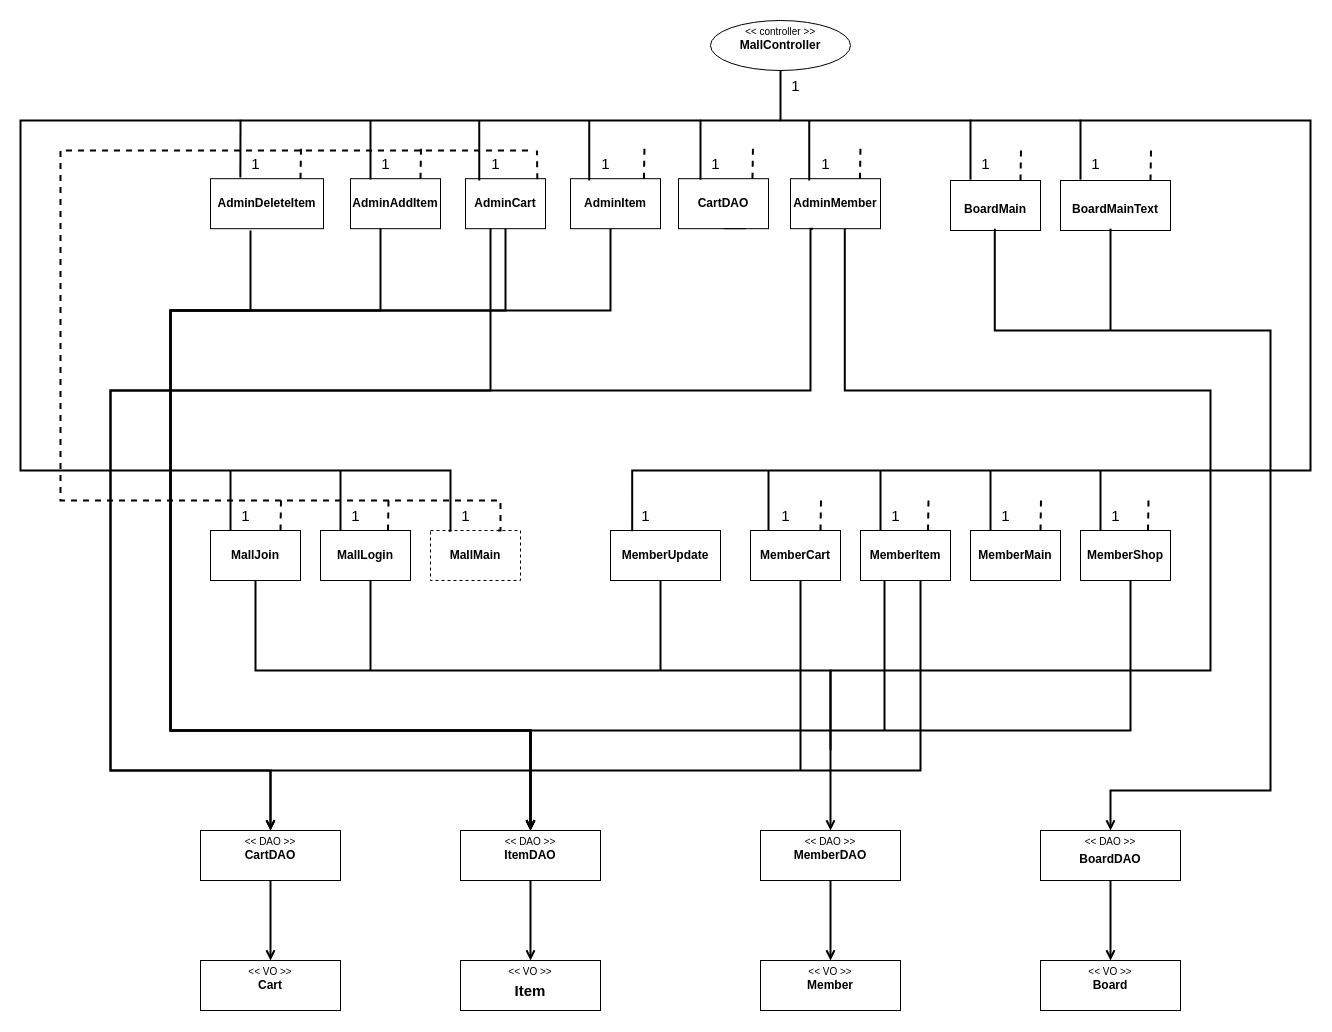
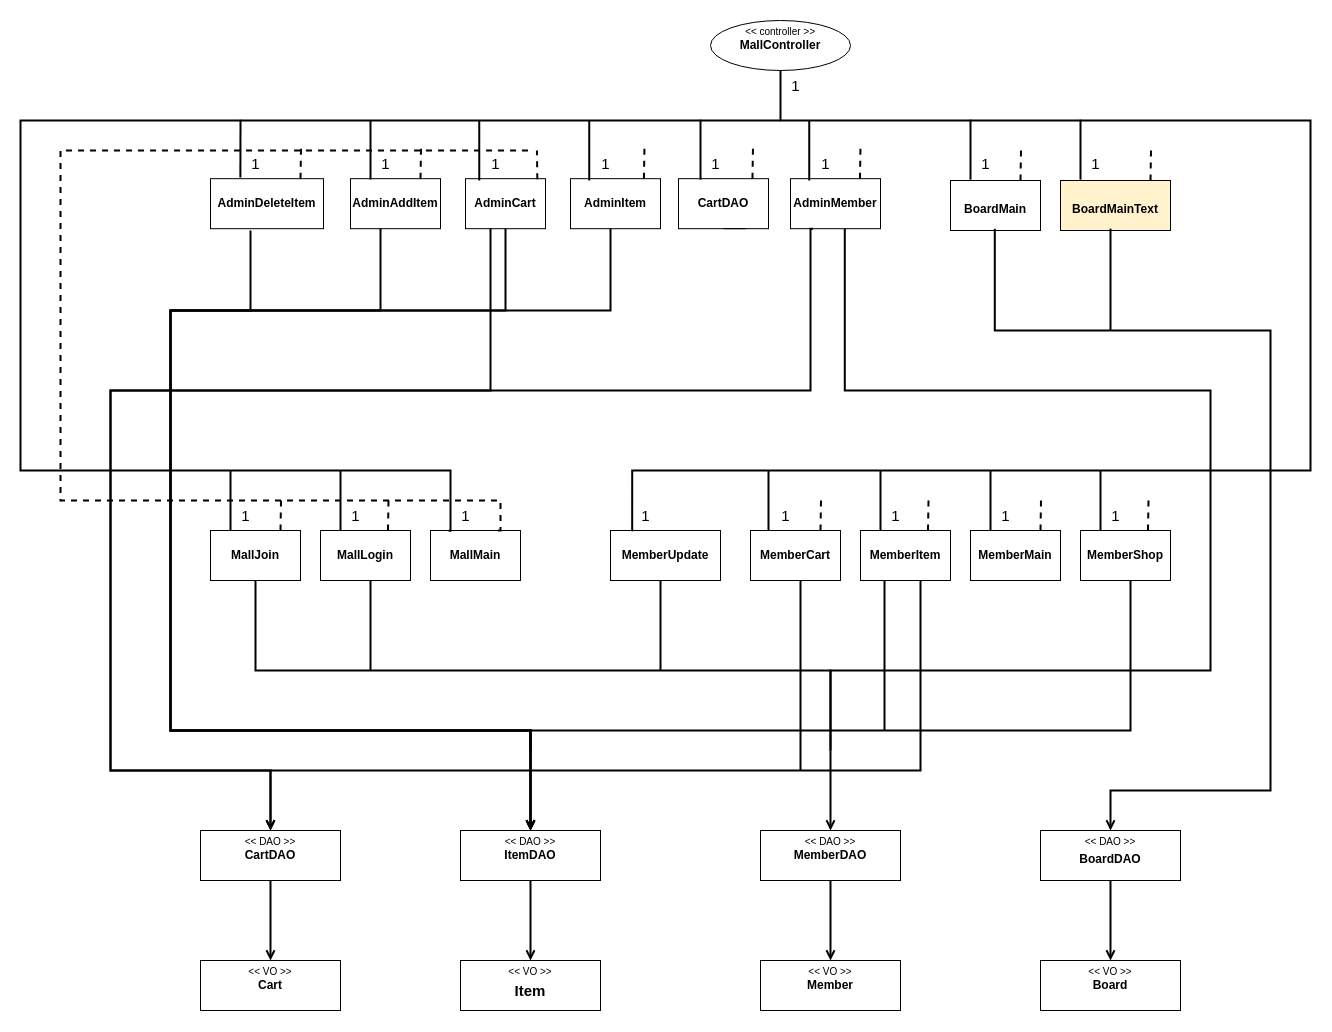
node "BoardMainText": fillcolor #ffffff -> #fff2cc
node "MallMain": style dashed -> solid
